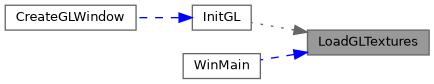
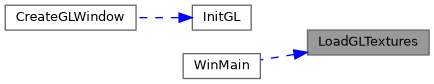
edge "InitGL" -> "LoadGLTextures": removed
